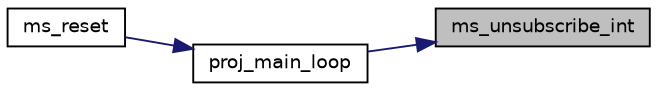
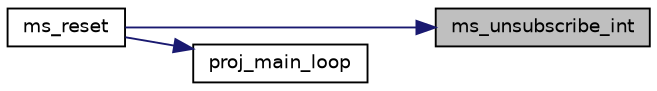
edge "proj_main_loop" -> "ms_unsubscribe_int": now "ms_reset" -> "ms_unsubscribe_int"
